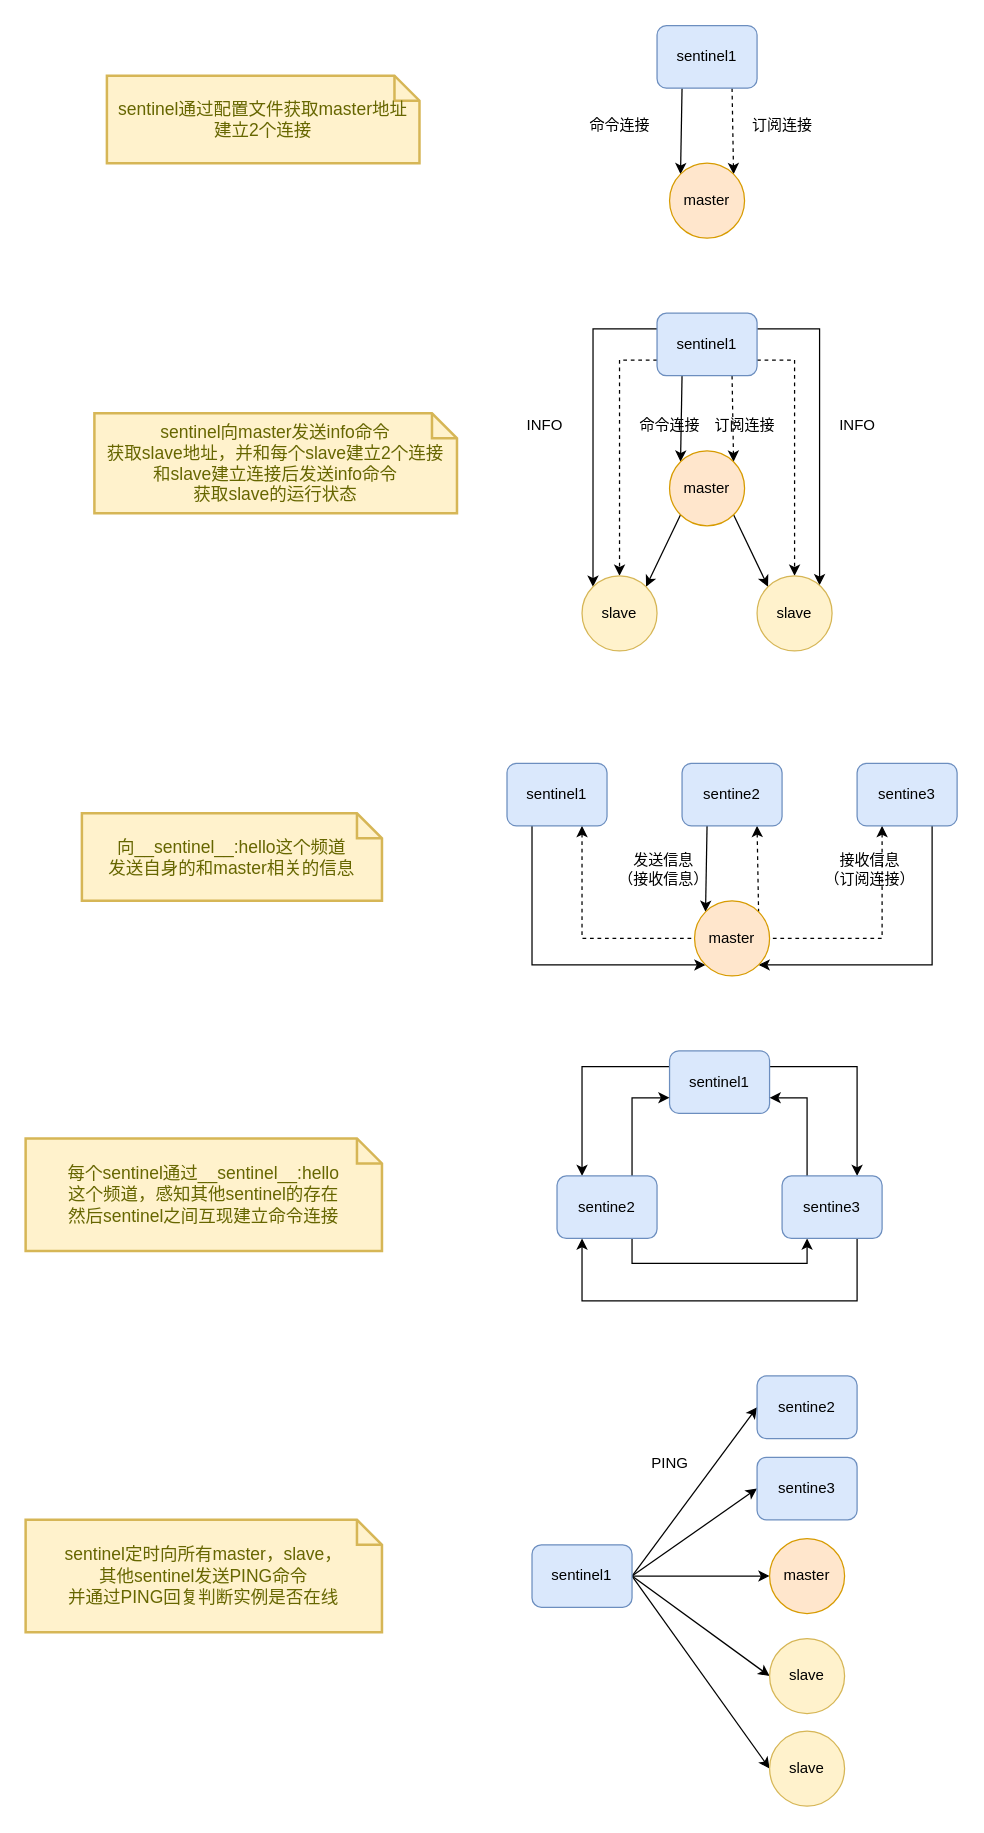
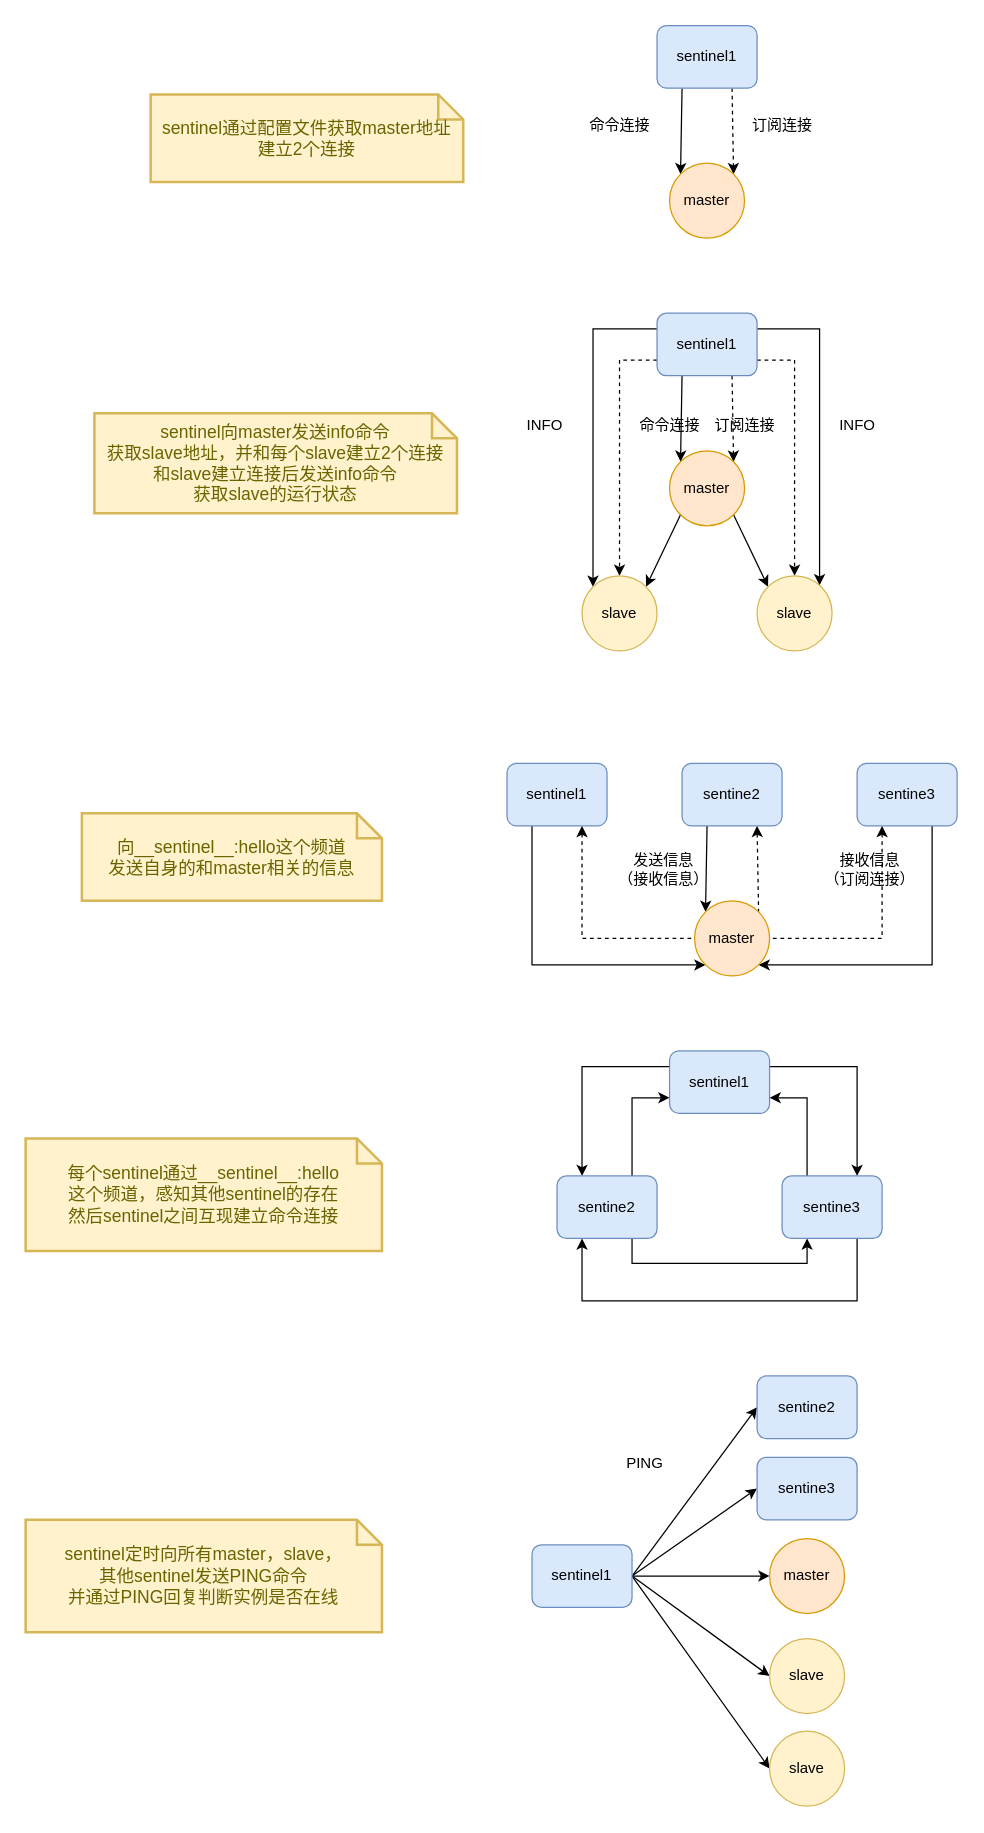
node "sentinel通过配置文件获取master地址 建立2个连接": moved (263, 119) -> (307, 138)
node "PING": moved (669, 1463) -> (644, 1463)
